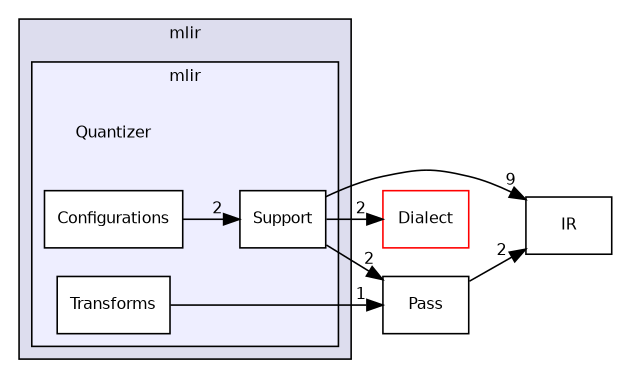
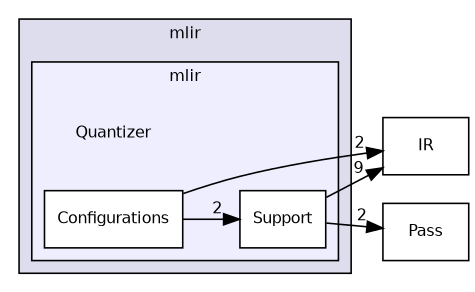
node "Dialect": removed
edge "Pass" -> "IR": now "Configurations" -> "IR"
node "Transforms": removed
